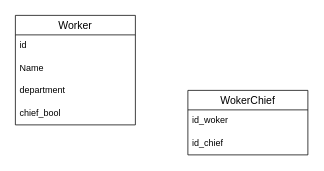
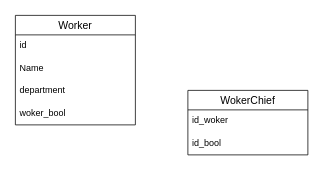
node "chief_bool": label "chief_bool" -> "woker_bool"
node "id_chief": label "id_chief" -> "id_bool"
